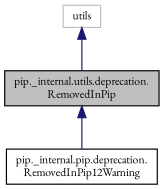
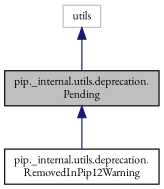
node "pip._internal.utils.deprecation. RemovedInPip": label "pip._internal.utils.deprecation. RemovedInPip" -> "pip._internal.utils.deprecation. Pending"
node "pip._internal.pip.deprecation. RemovedInPip12Warning": label "pip._internal.pip.deprecation. RemovedInPip12Warning" -> "pip._internal.utils.deprecation. RemovedInPip12Warning"
